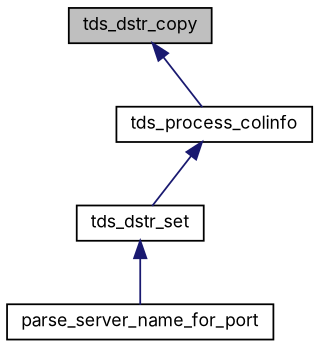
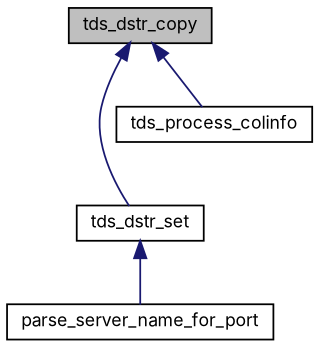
edge "tds_dstr_set" -> "tds_process_colinfo": now "tds_dstr_set" -> "tds_dstr_copy"
